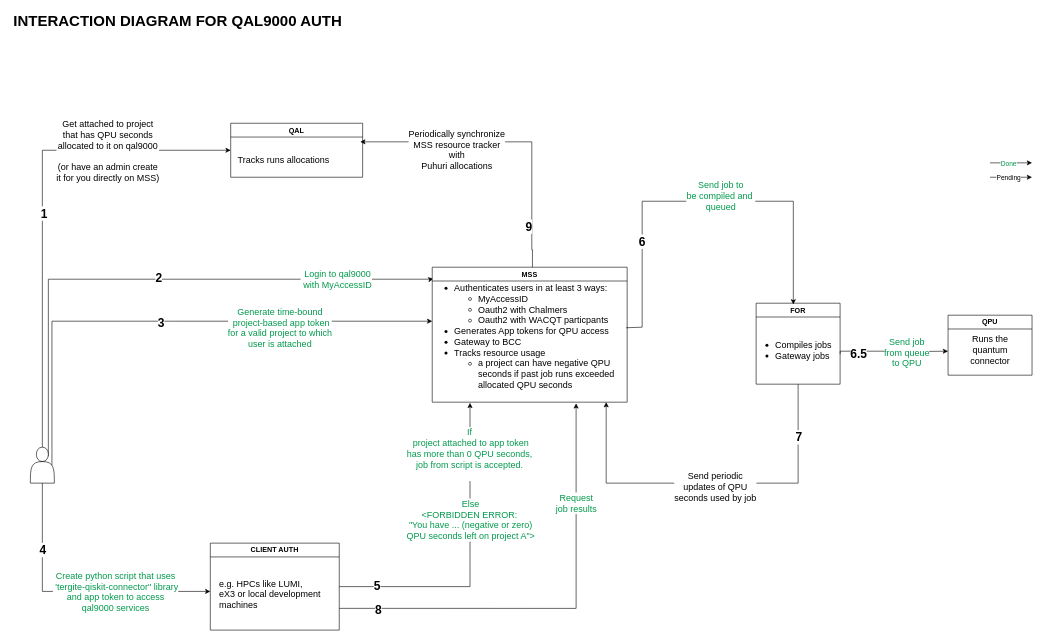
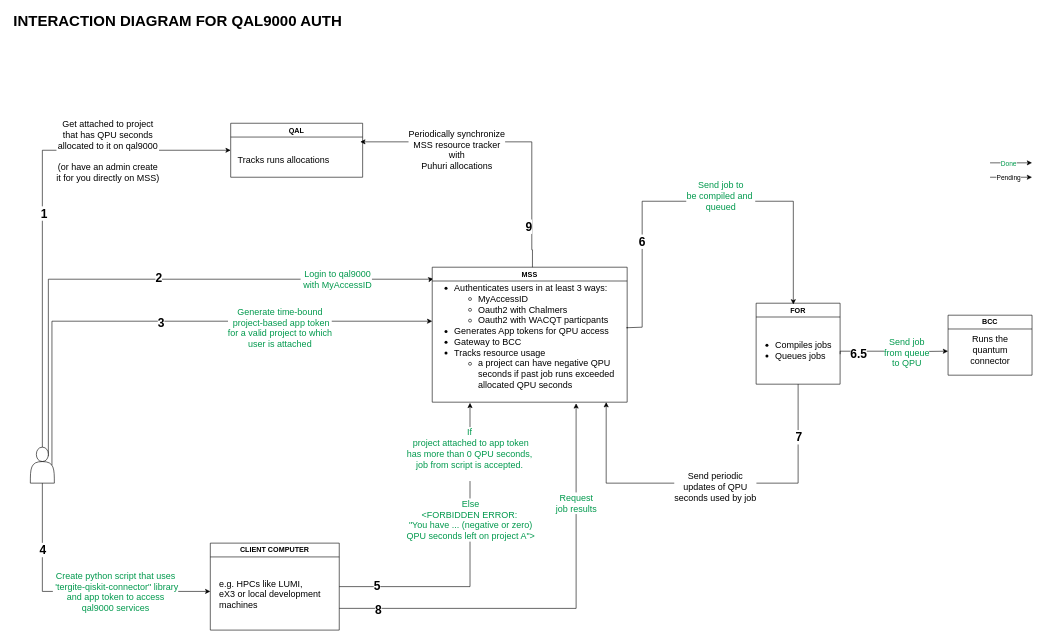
node "QPU": label "QPU" -> "BCC"
node "Compiles jobs Gateway jobs": label "Compiles jobs Gateway jobs" -> "Compiles jobs Queues jobs"
node "CLIENT AUTH": label "CLIENT AUTH" -> "CLIENT COMPUTER"
